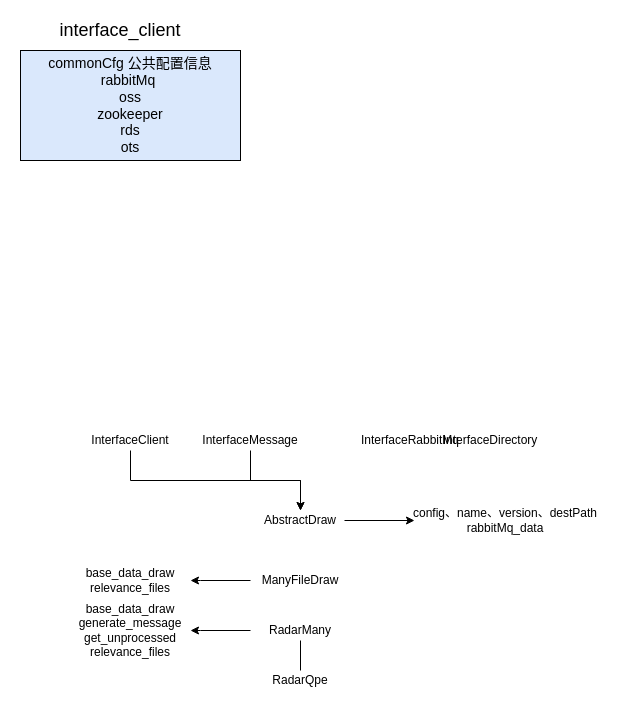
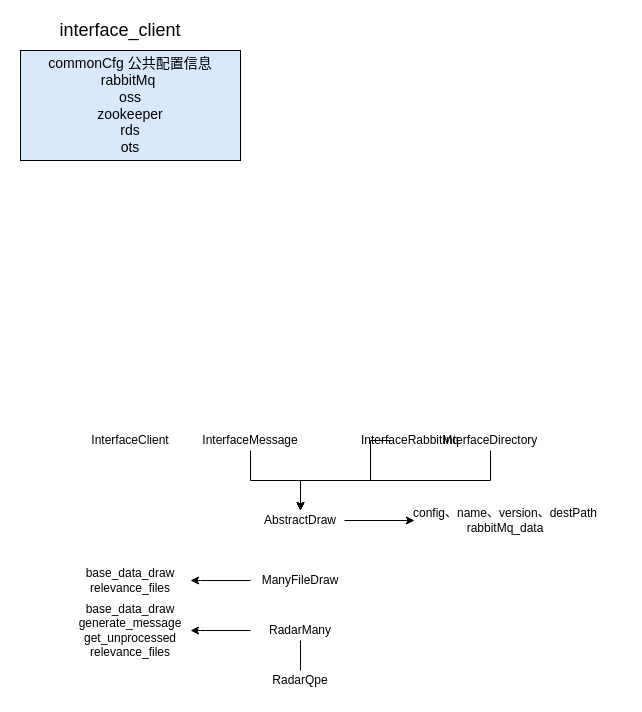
edge "InterfaceRabbitMq" -> "AbstractDraw": added
edge "InterfaceClient" -> "AbstractDraw": removed
edge "InterfaceDirectory" -> "AbstractDraw": added
